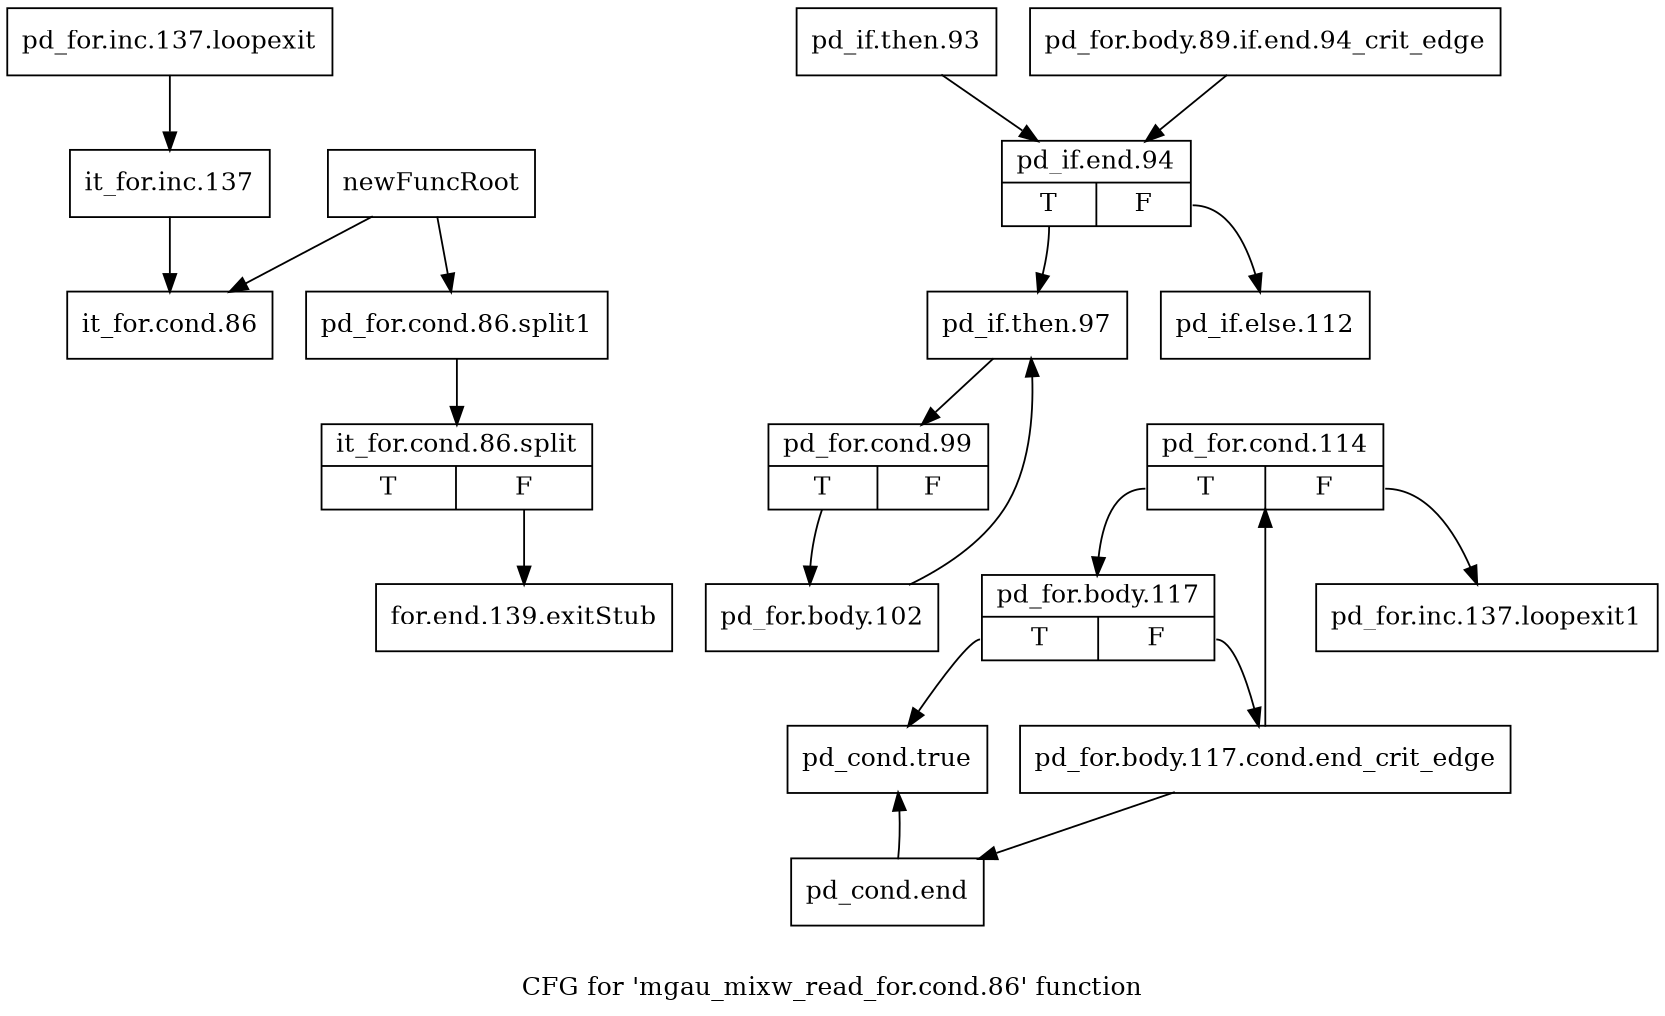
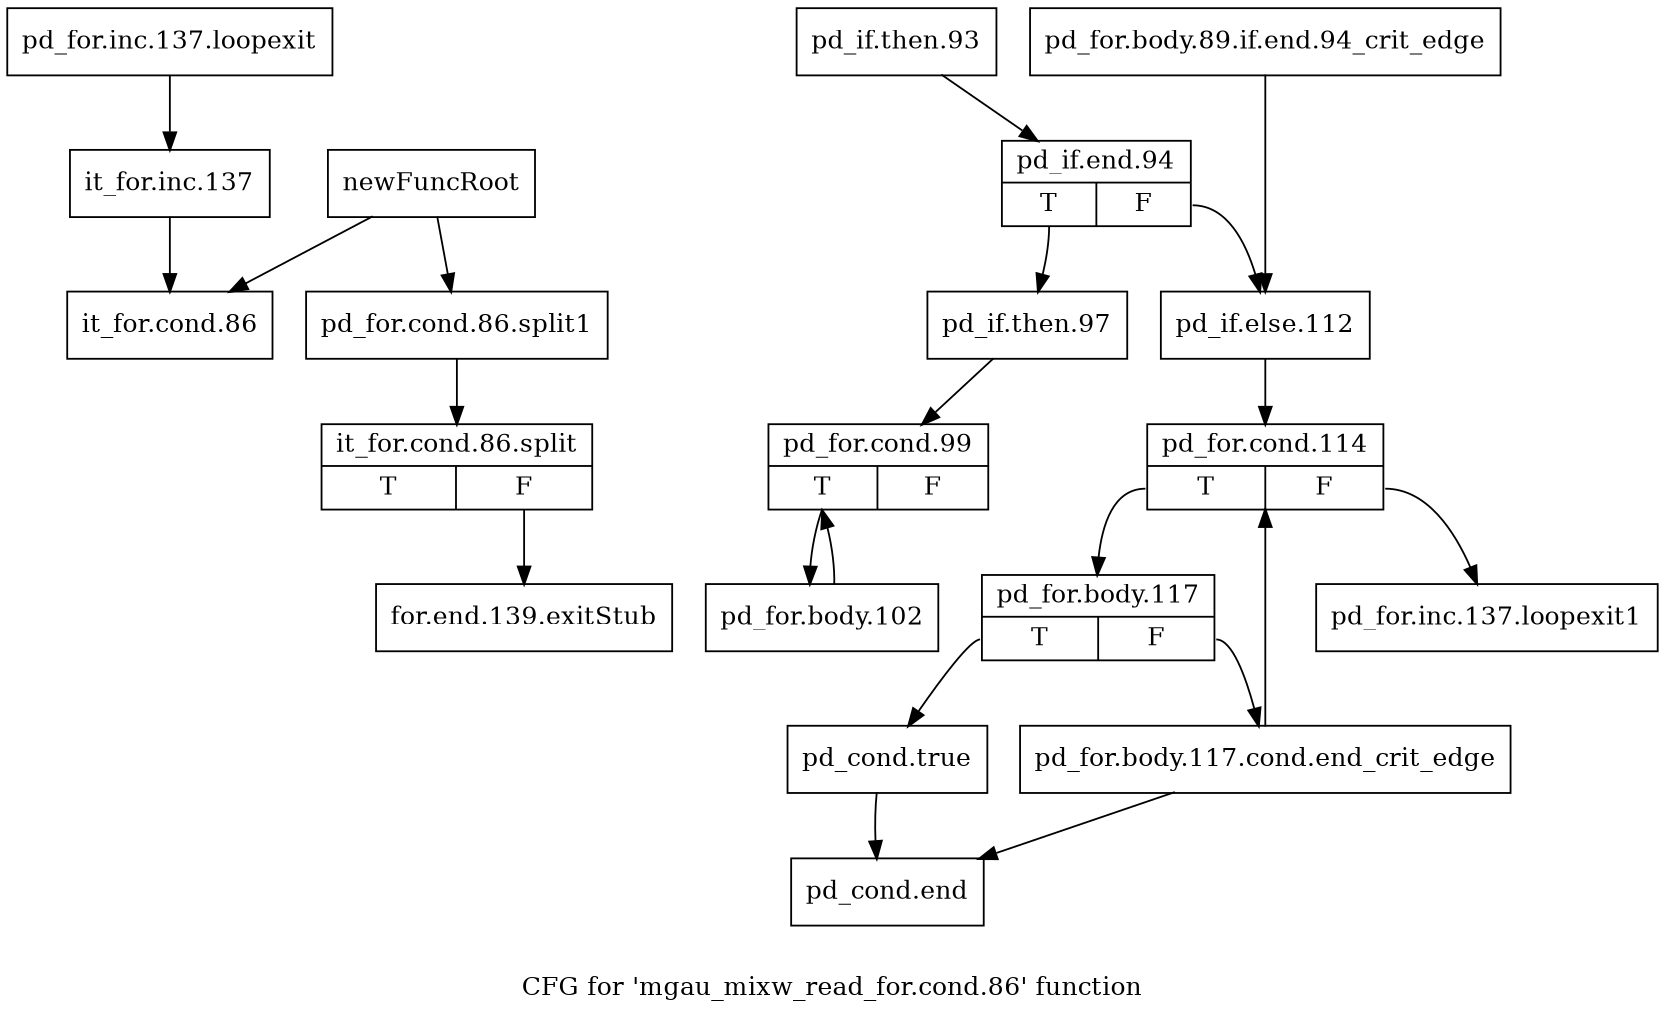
edge "pd_for.body.89.if.end.94_crit_edge" -> "pd_if.end.94": now "pd_for.body.89.if.end.94_crit_edge" -> "pd_if.else.112"
edge "pd_if.else.112" -> "pd_for.cond.114": added
edge "pd_for.body.102" -> "pd_if.then.97": now "pd_for.body.102" -> "pd_for.cond.99"
edge "pd_cond.end" -> "pd_cond.true": reversed
